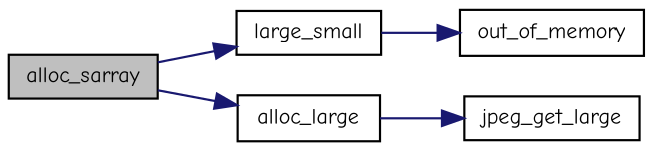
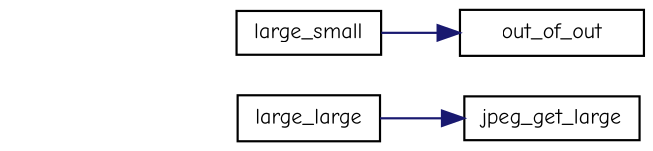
node "out_of_memory": label "out_of_memory" -> "out_of_out"
node "alloc_sarray": removed
node "alloc_large": label "alloc_large" -> "large_large"
